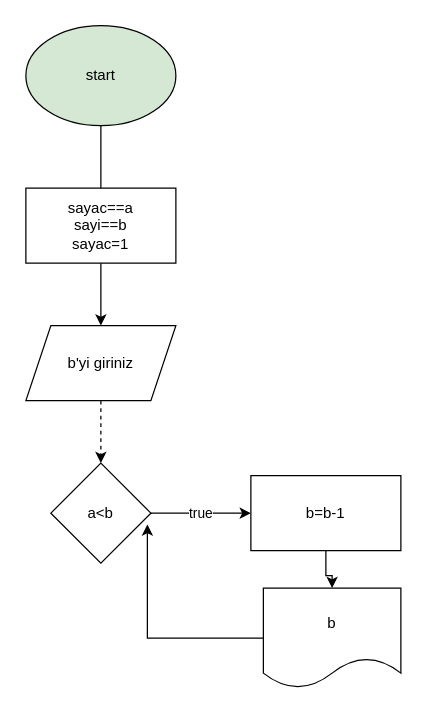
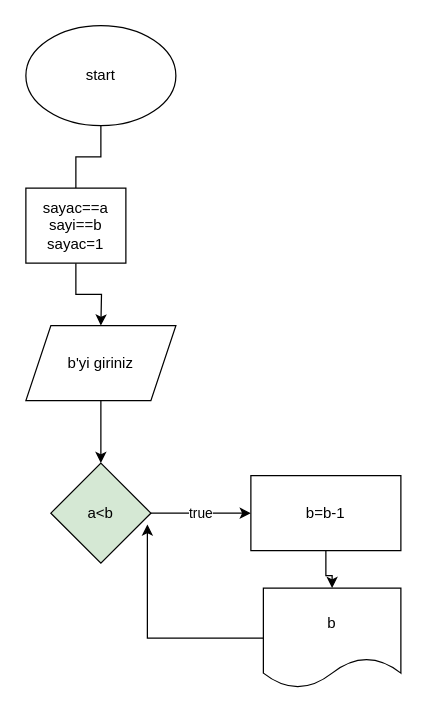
node "start": fillcolor #d5e8d4 -> #ffffff
node "sayac==a sayi==b sayac=1": size 150x75 -> 100x75
edge "b'yi giriniz" -> "a<b": style dashed -> solid
node "a<b": fillcolor #ffffff -> #d5e8d4
